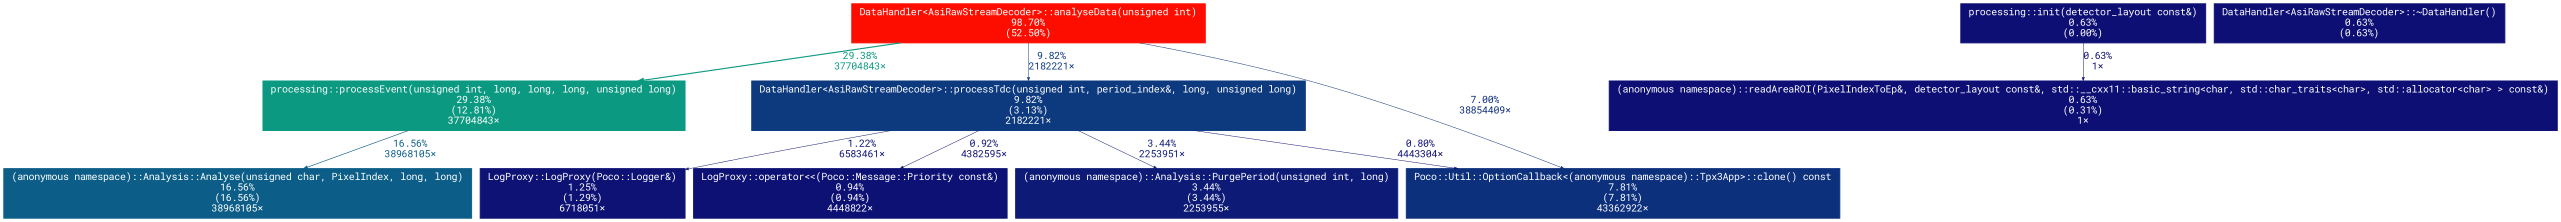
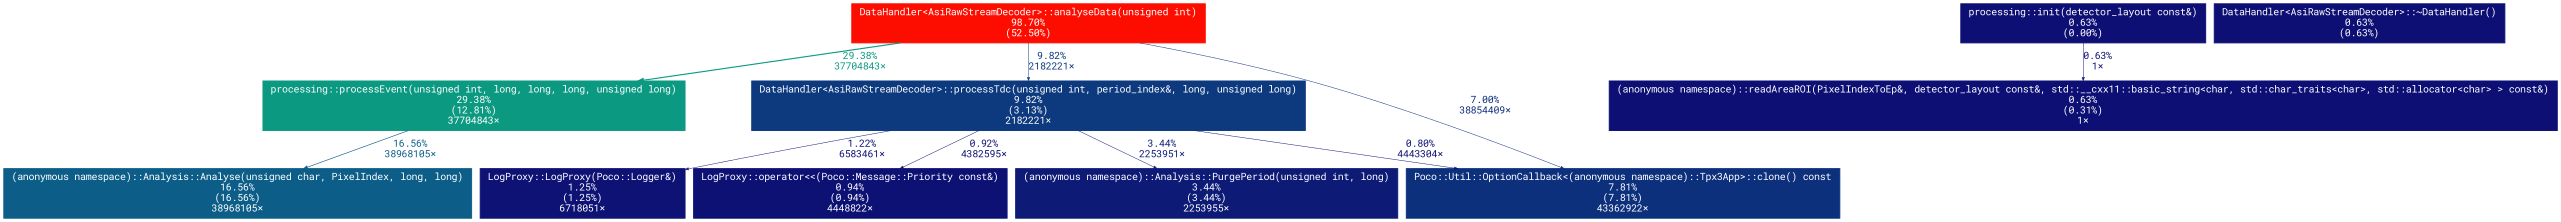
node "LogProxy::LogProxy(Poco::Logger&) 1.25% (1.29%) 6718051×": label "LogProxy::LogProxy(Poco::Logger&) 1.25% (1.29%) 6718051×" -> "LogProxy::LogProxy(Poco::Logger&) 1.25% (1.25%) 6718051×"
